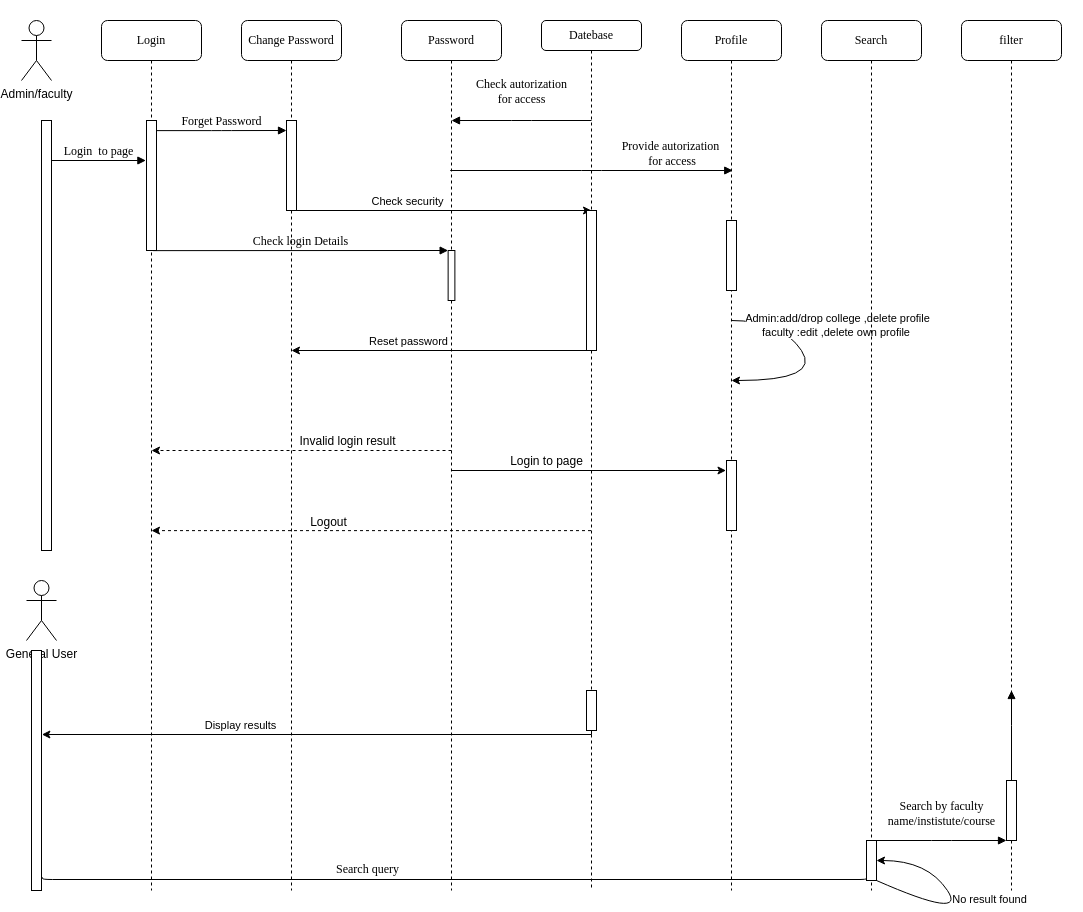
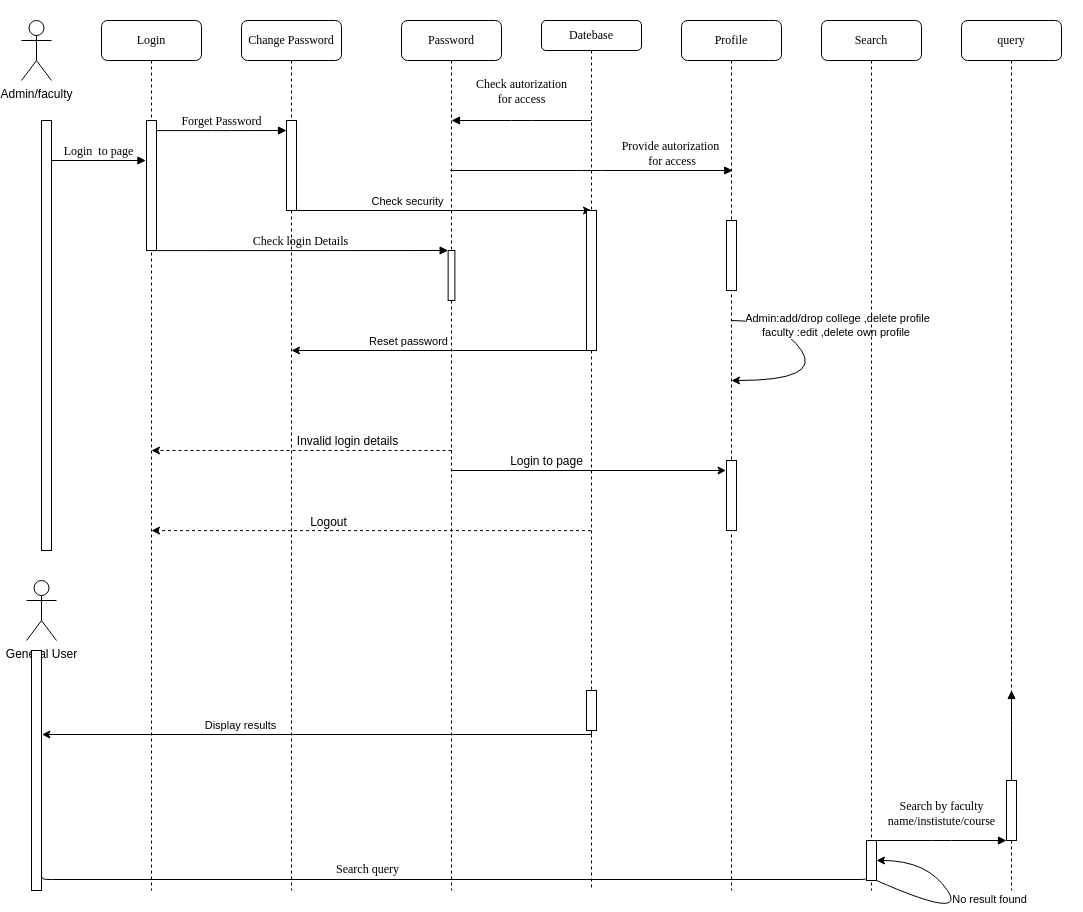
node "filter": label "filter" -> "query"
node "Invalid login result": label "Invalid login result" -> "Invalid login details"
